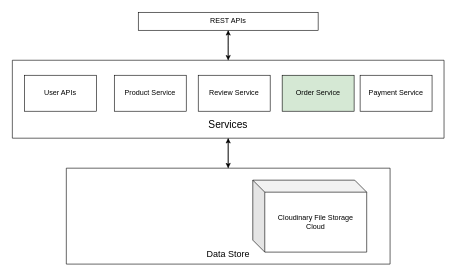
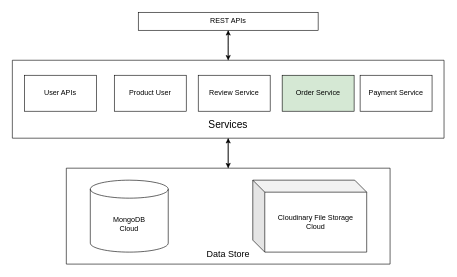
node "Product Service": label "Product Service" -> "Product User"
node "MongoDB Cloud": added
